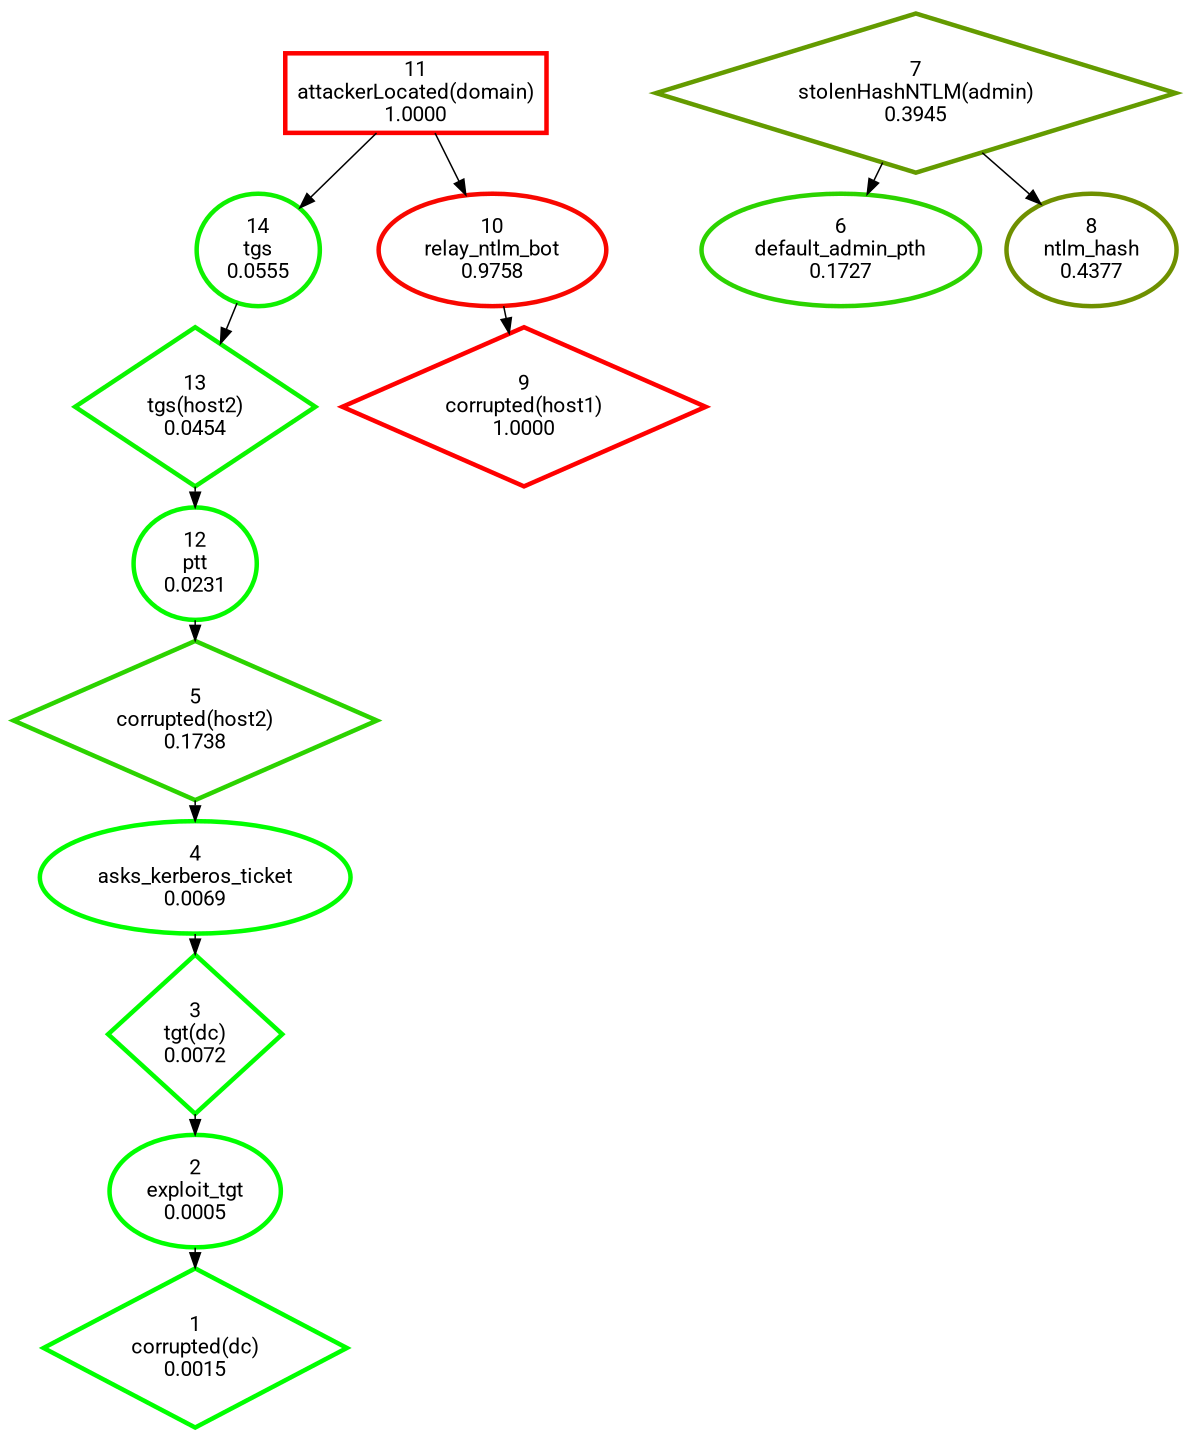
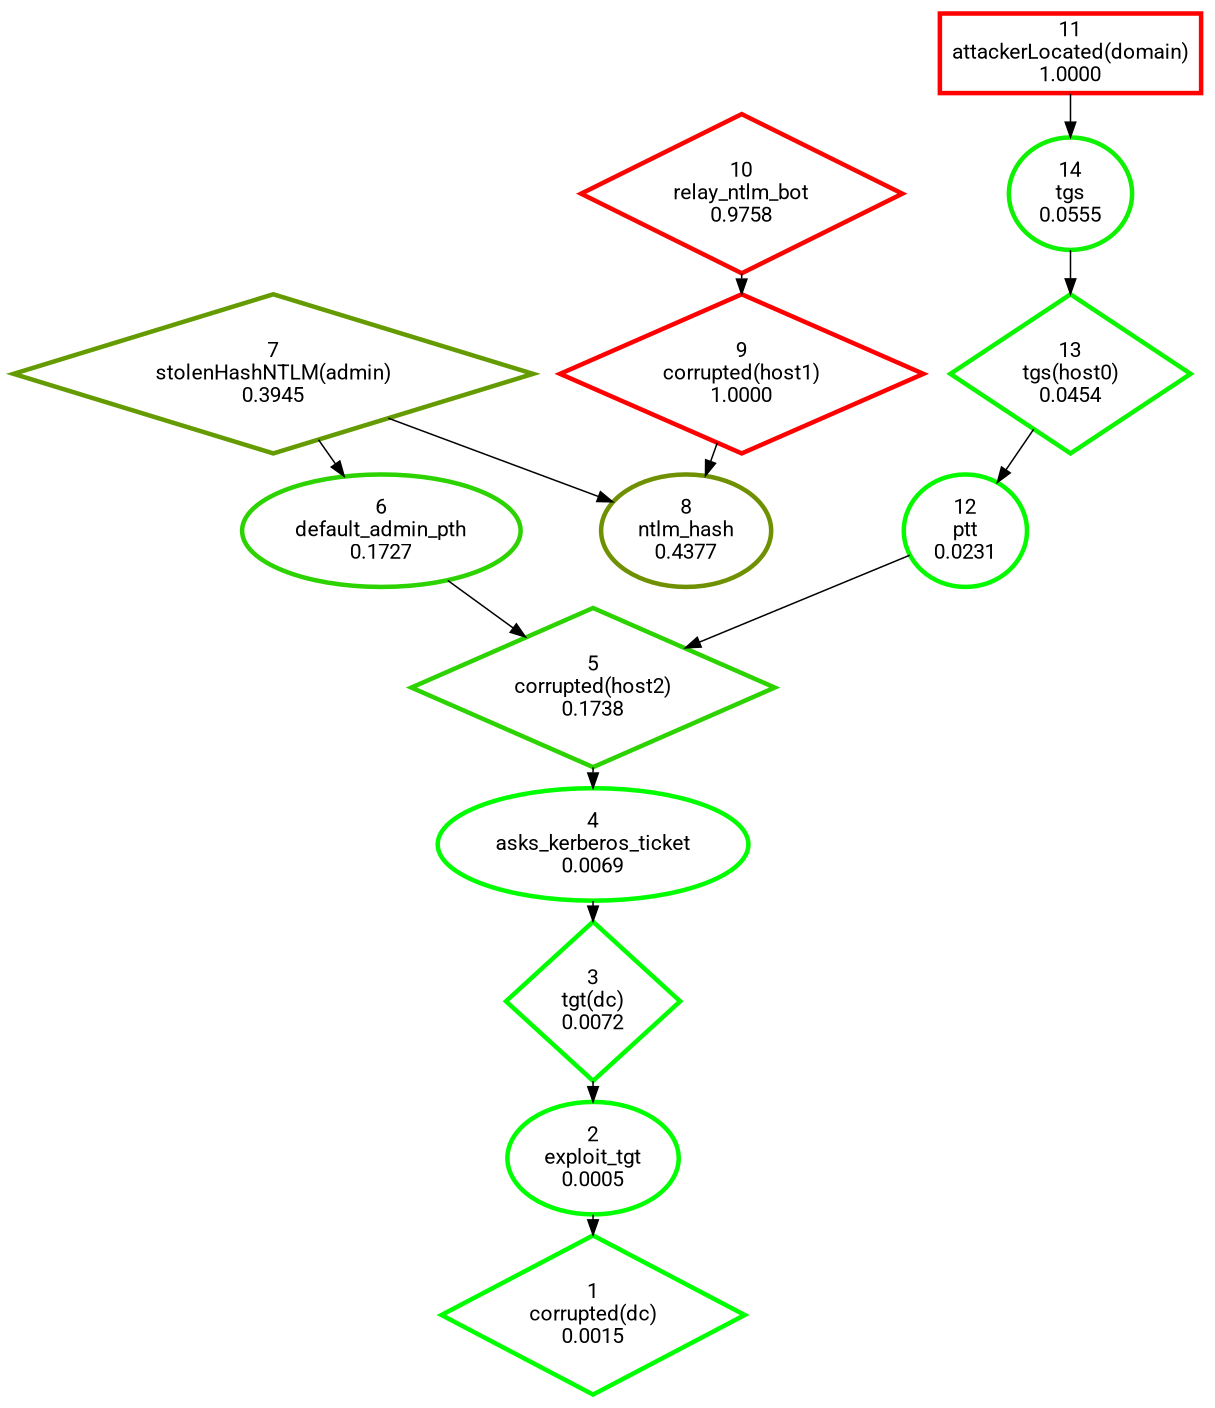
edge "11 attackerLocated(domain) 1.0000" -> "10 relay_ntlm_bot 0.9758": removed
node "10 relay_ntlm_bot 0.9758": shape ellipse -> diamond
node "13 tgs(host2) 0.0454": label "13 tgs(host2) 0.0454" -> "13 tgs(host0) 0.0454"
edge "9 corrupted(host1) 1.0000" -> "8 ntlm_hash 0.4377": added
edge "6 default_admin_pth 0.1727" -> "5 corrupted(host2) 0.1738": added
